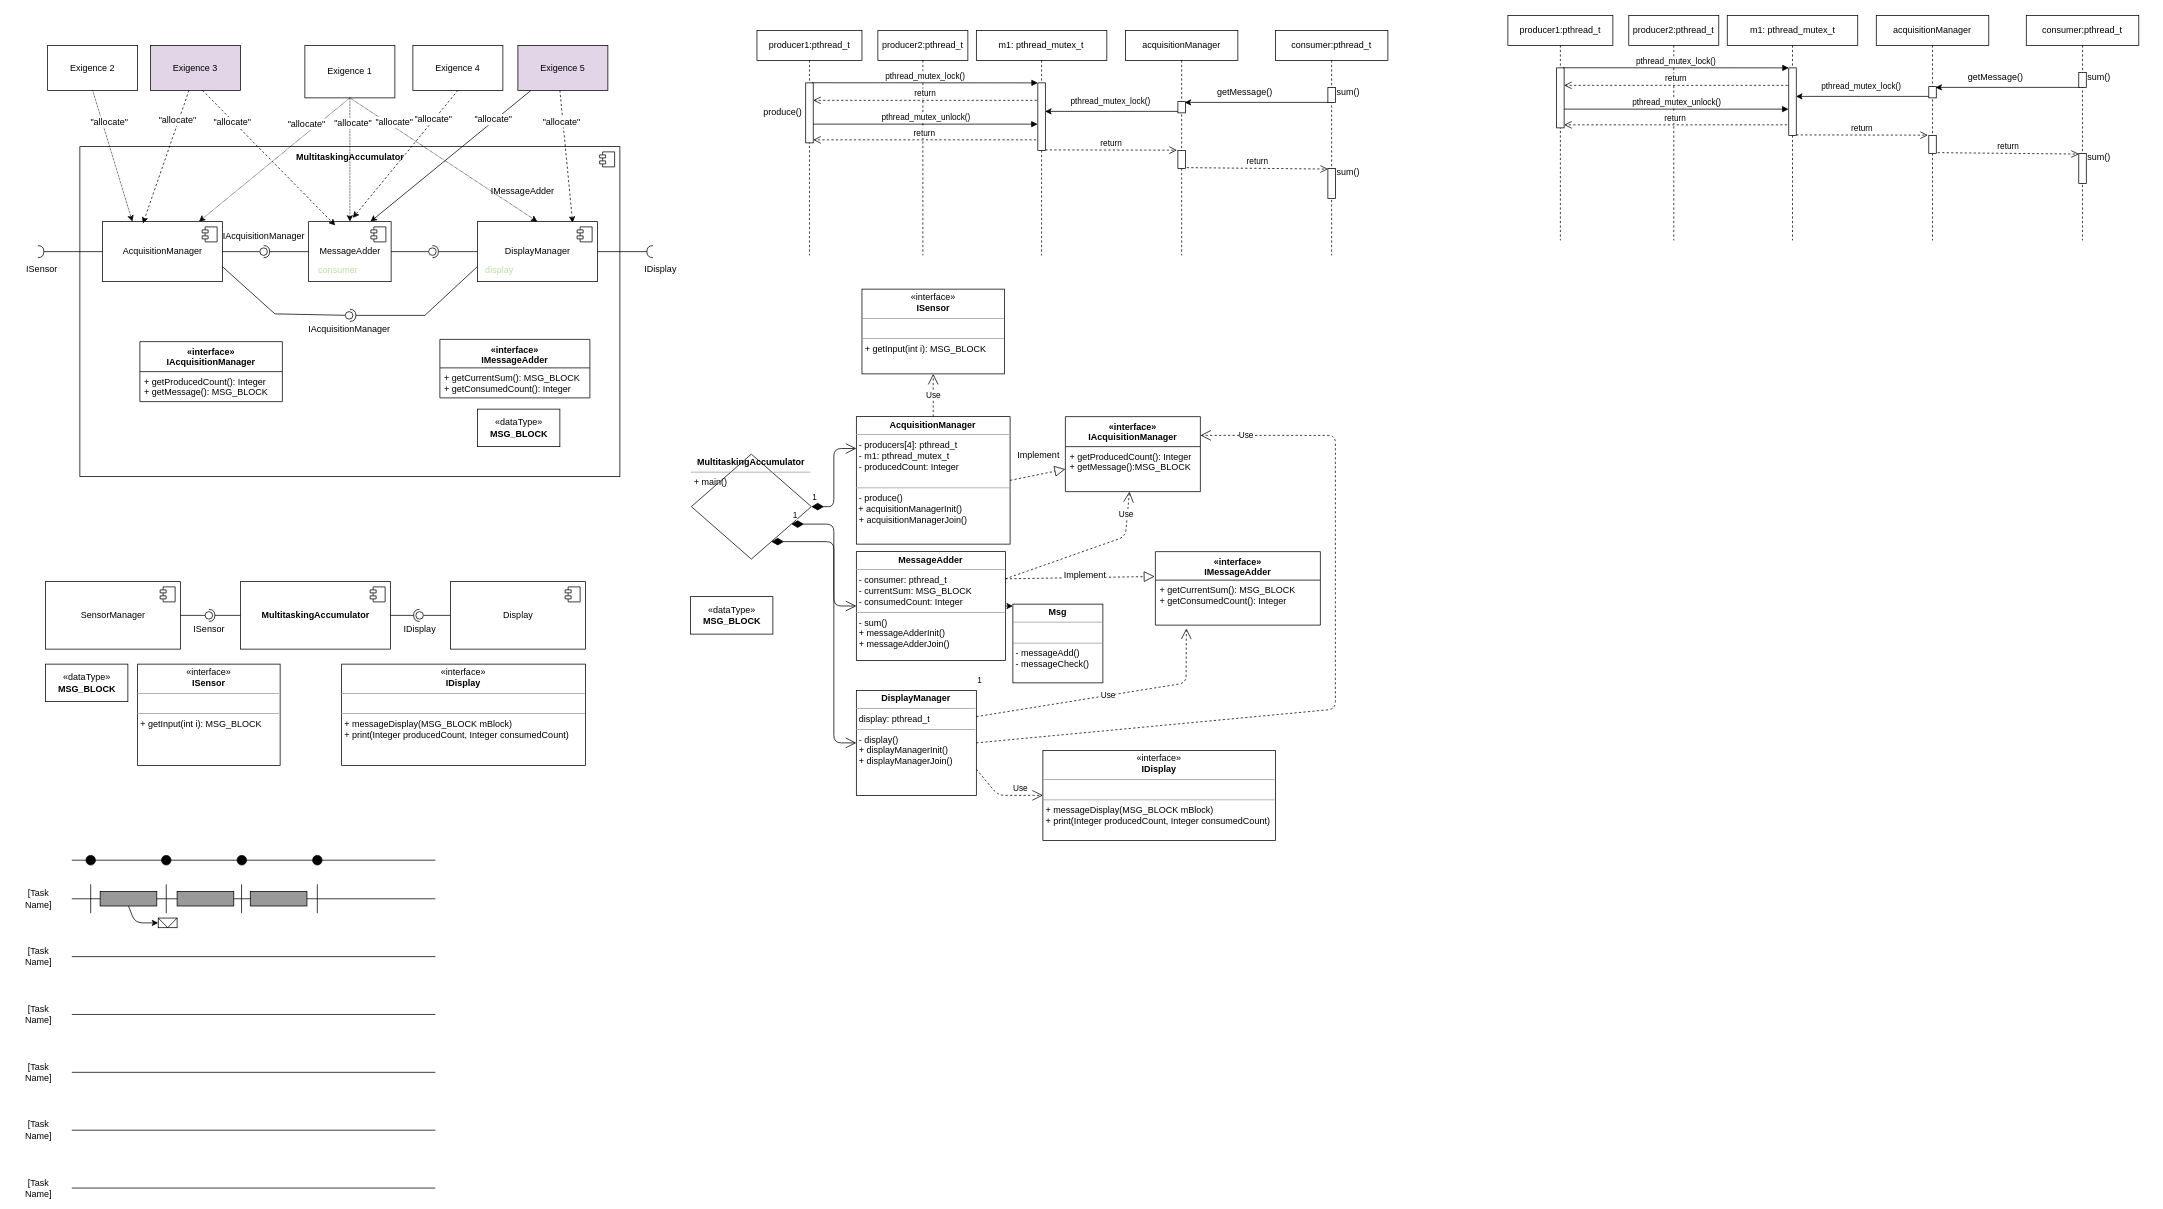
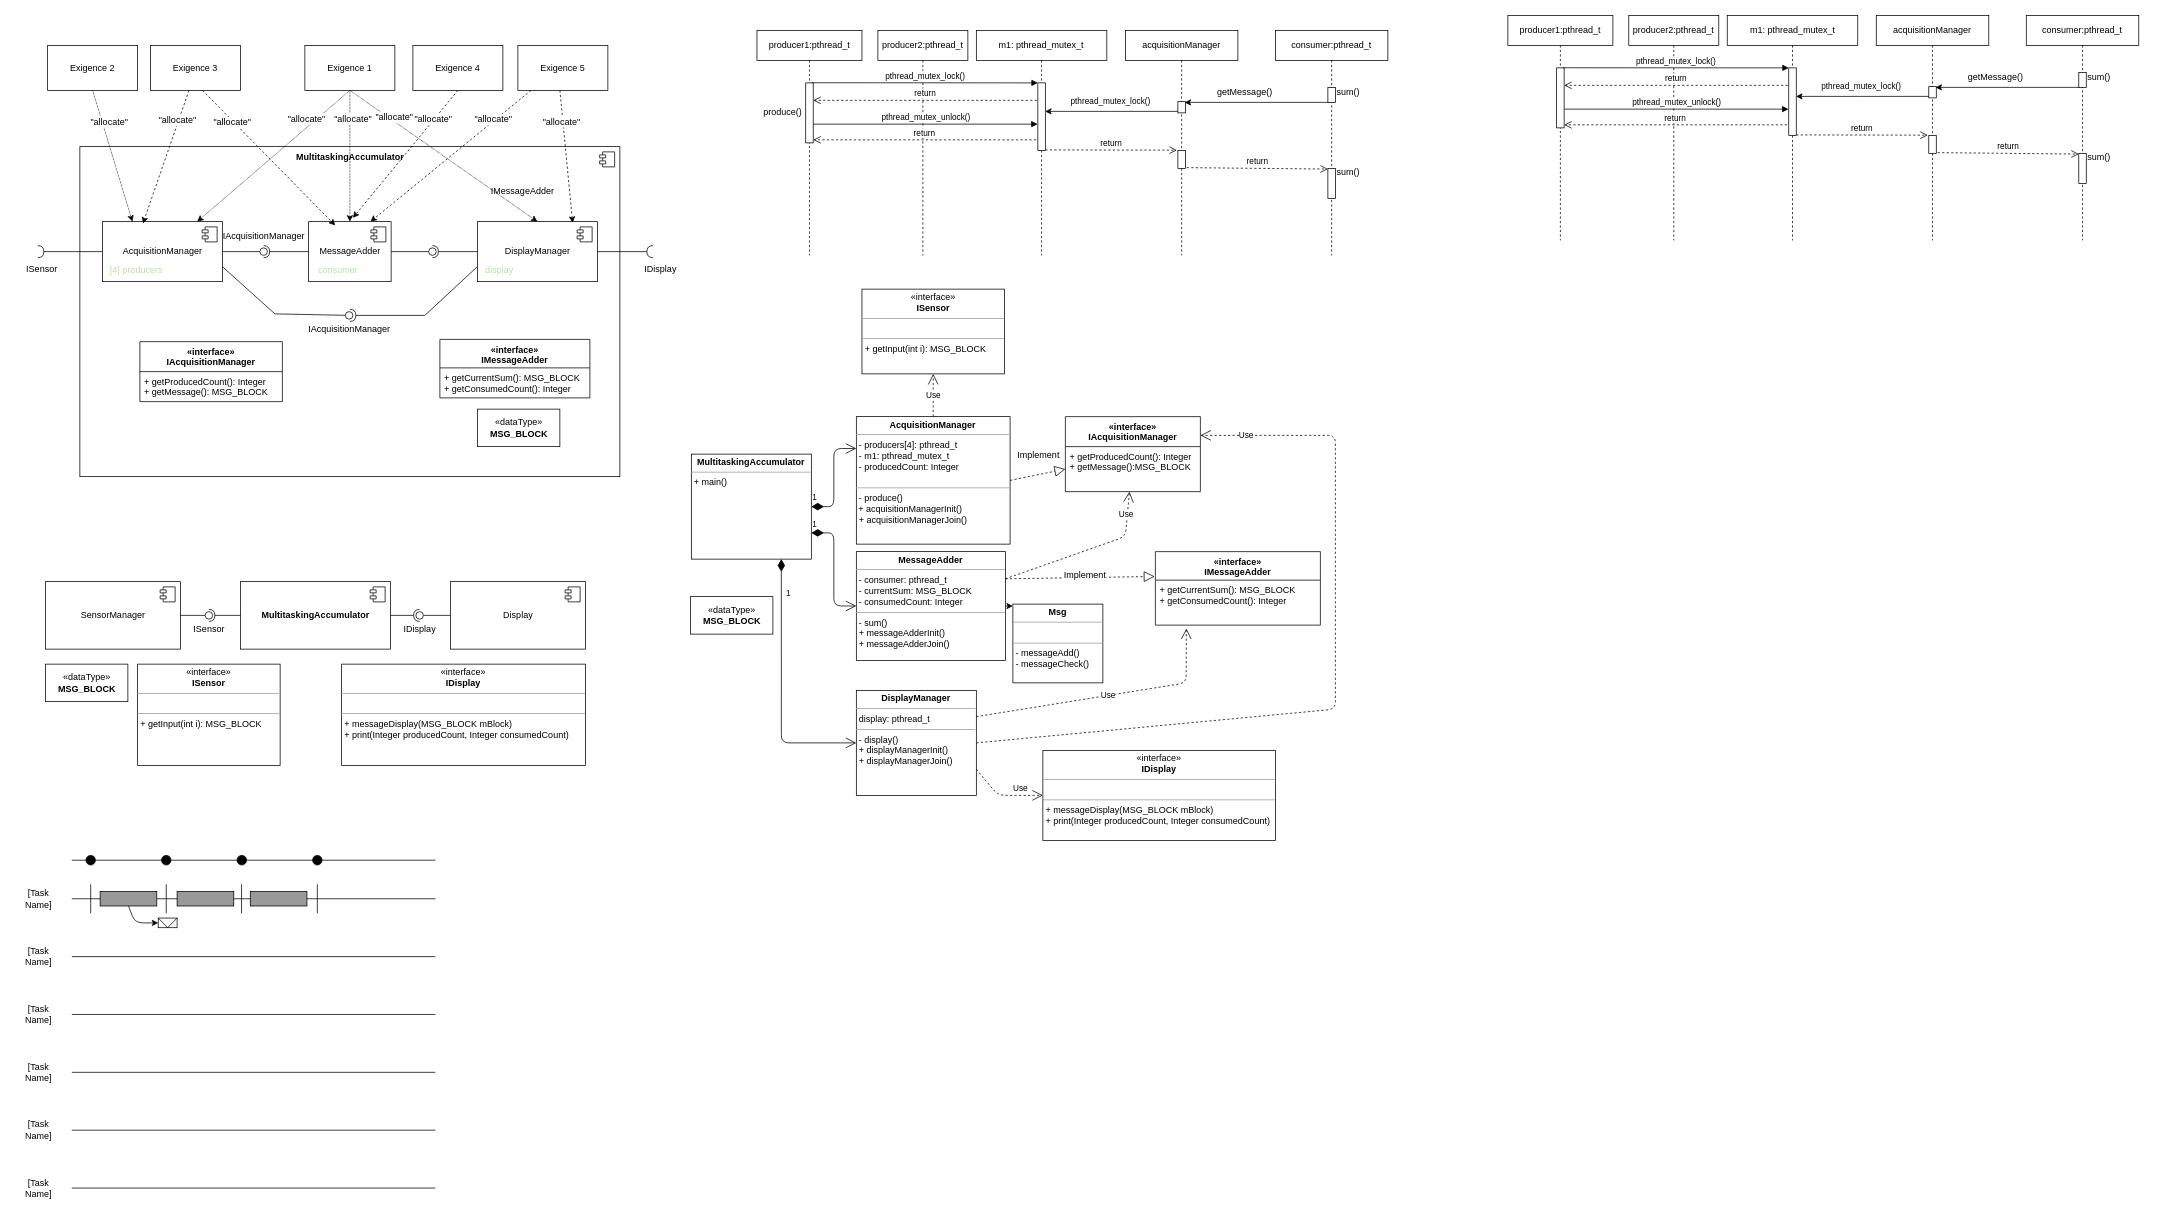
node "Exigence 3": fillcolor #e1d5e7 -> #ffffff
node "Exigence 5": fillcolor #e1d5e7 -> #ffffff
node "Exigence 1": size 90x53 -> 90x45
edge "Exigence 5" -> "MessageAdder": style solid -> dashed
node "[4] producers": added
node "MultitaskingAccumulator + main()": shape diamond -> rectangle
